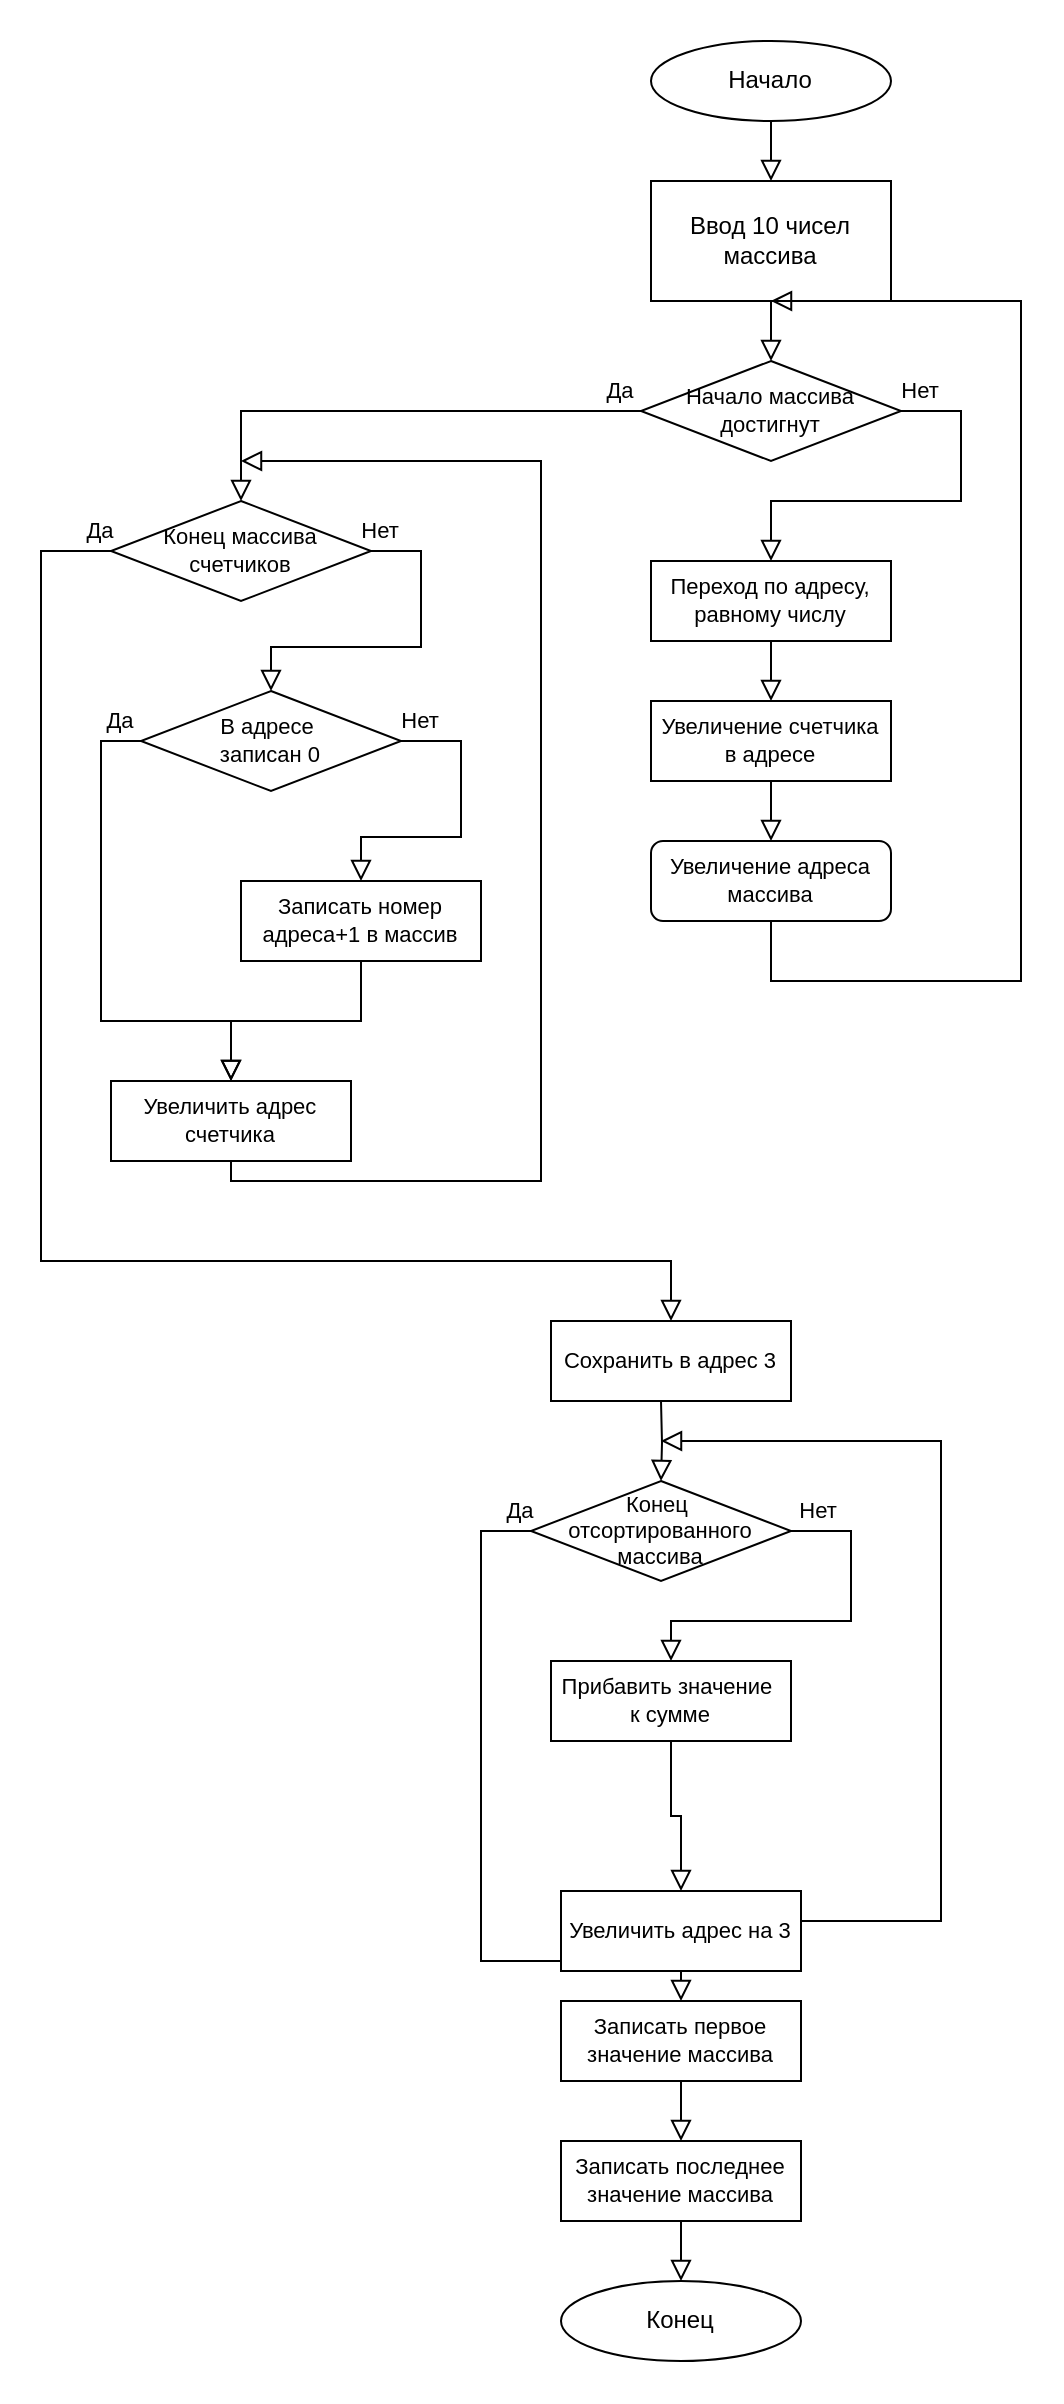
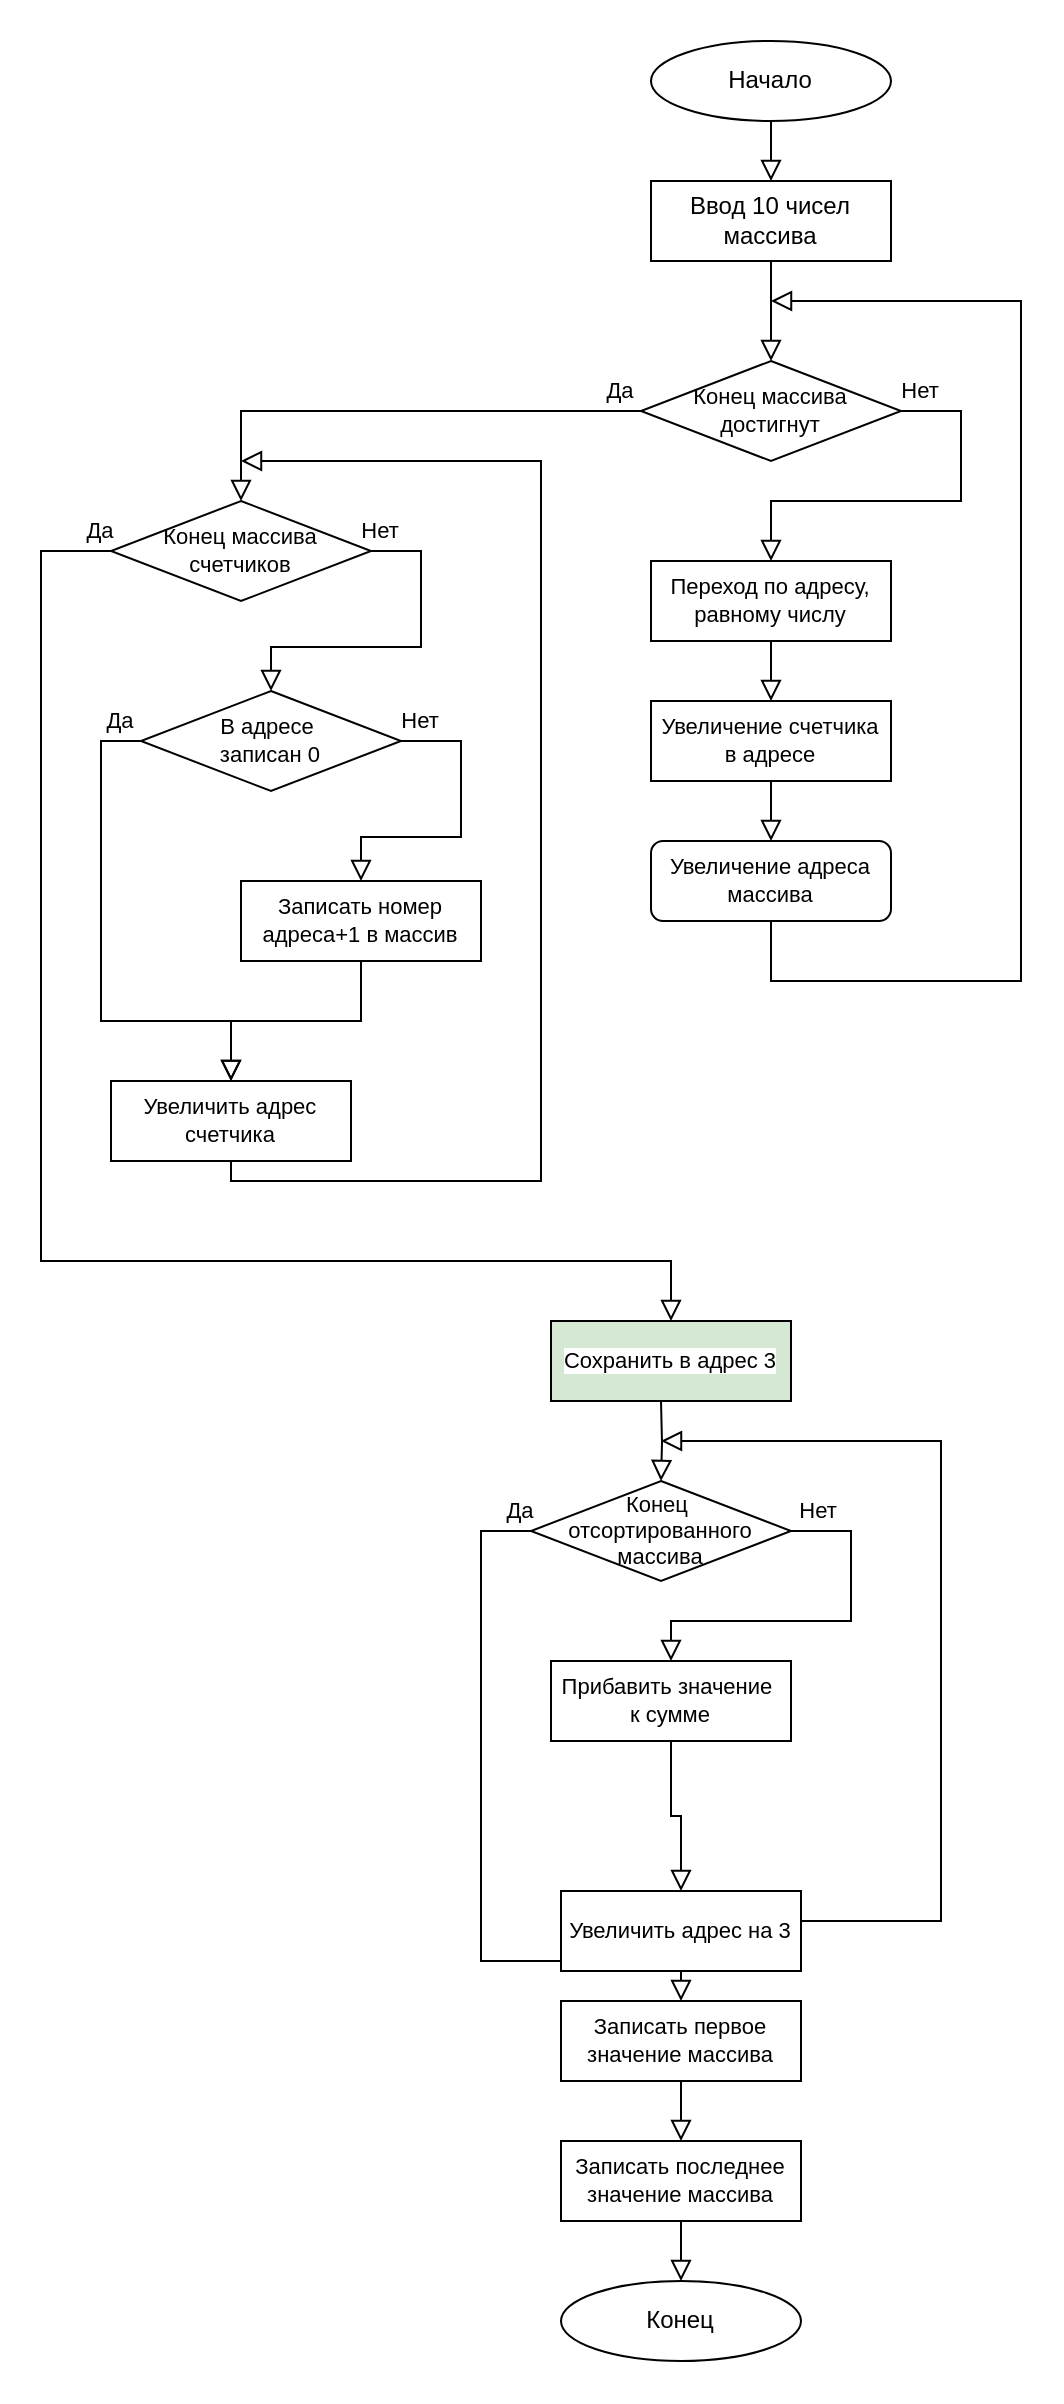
node "Ввод 10 чисел массива": size 240x120 -> 240x80
node "Начало массива достигнут": label "Начало массива достигнут" -> "Конец массива достигнут"
node "Сохранить в адрес 3": fillcolor #ffffff -> #d5e8d4
